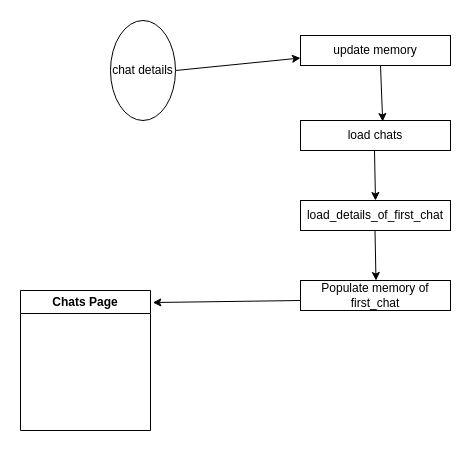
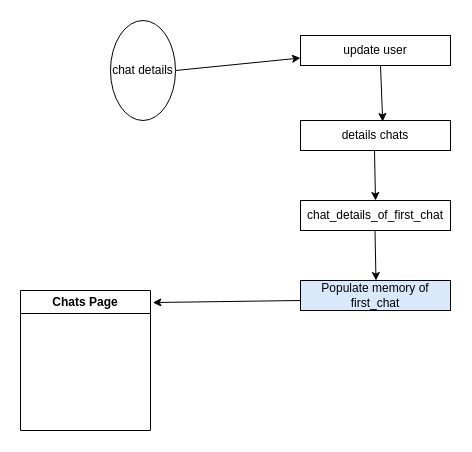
node "update memory": label "update memory" -> "update user"
node "load chats": label "load chats" -> "details chats"
node "load_details_of_first_chat": label "load_details_of_first_chat" -> "chat_details_of_first_chat"
node "Populate memory of first_chat": fillcolor #ffffff -> #dae8fc
